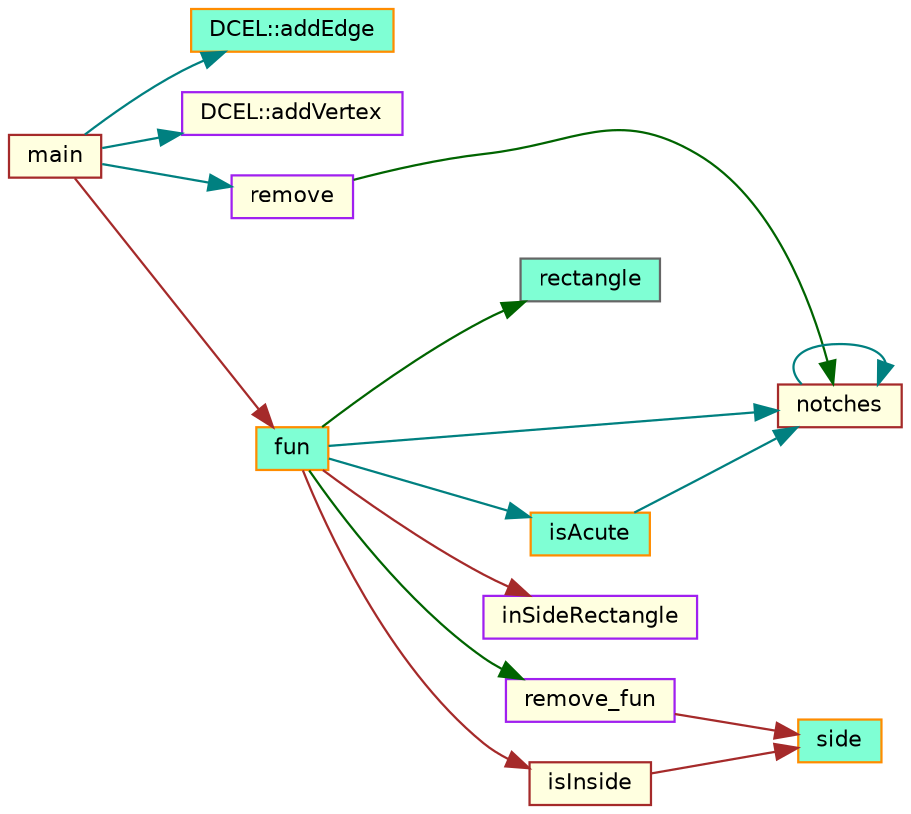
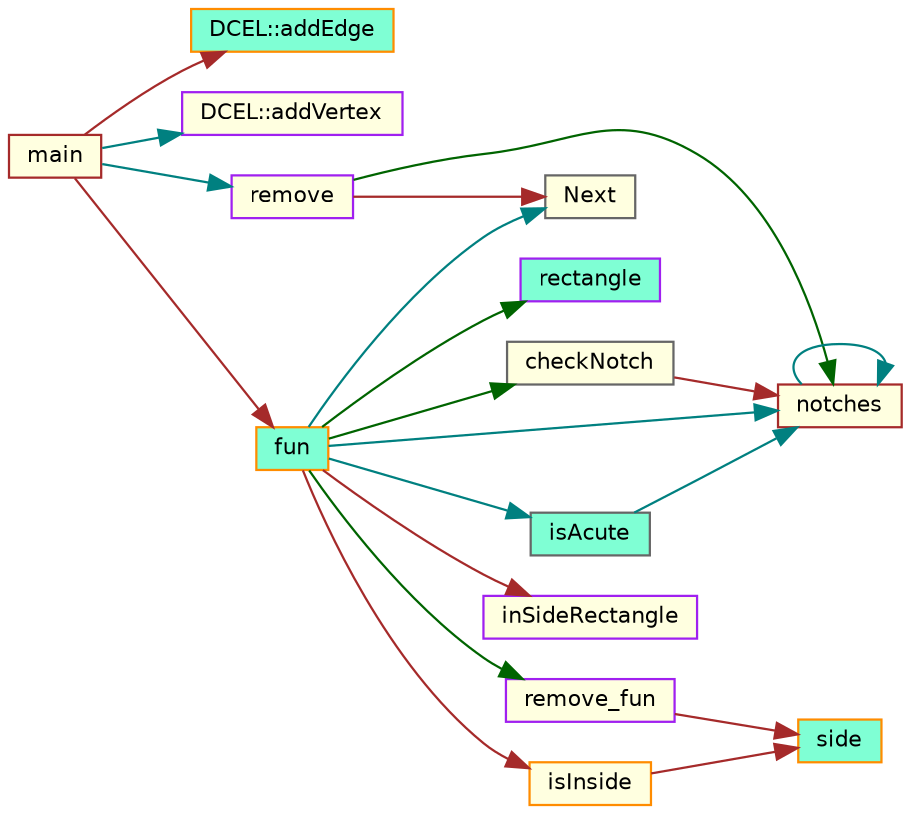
edge "main" -> "DCEL::addEdge": color teal -> brown
node "Next": added
node "rectangle": color gray40 -> purple
node "checkNotch": added
node "isAcute": color darkorange -> gray40
node "isInside": color brown -> darkorange
